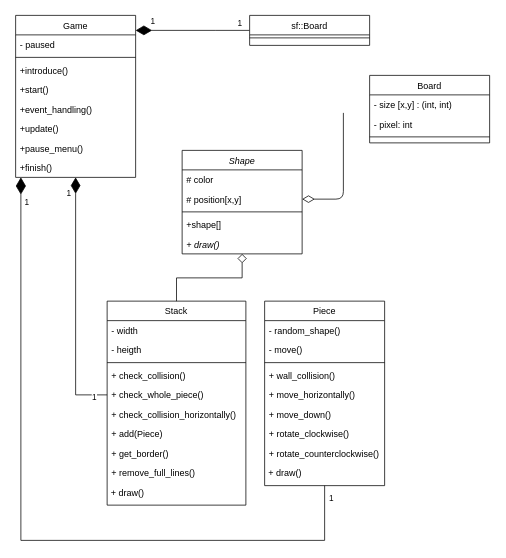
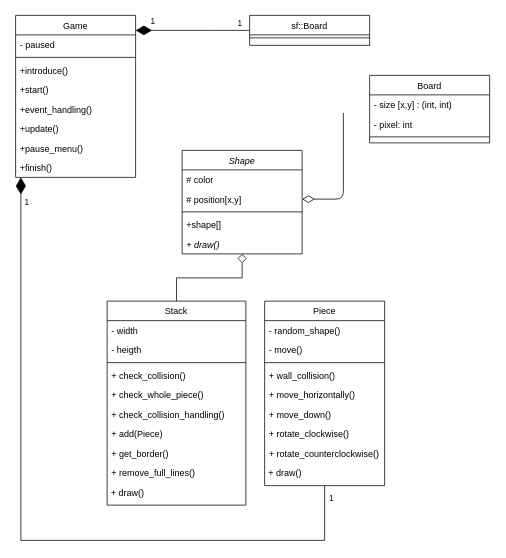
edge "+ check_whole_piece()" -> "Game": removed, labels "1", "1"
node "+ check_collision_horizontally()": label "+ check_collision_horizontally()" -> "+ check_collision_handling()"
